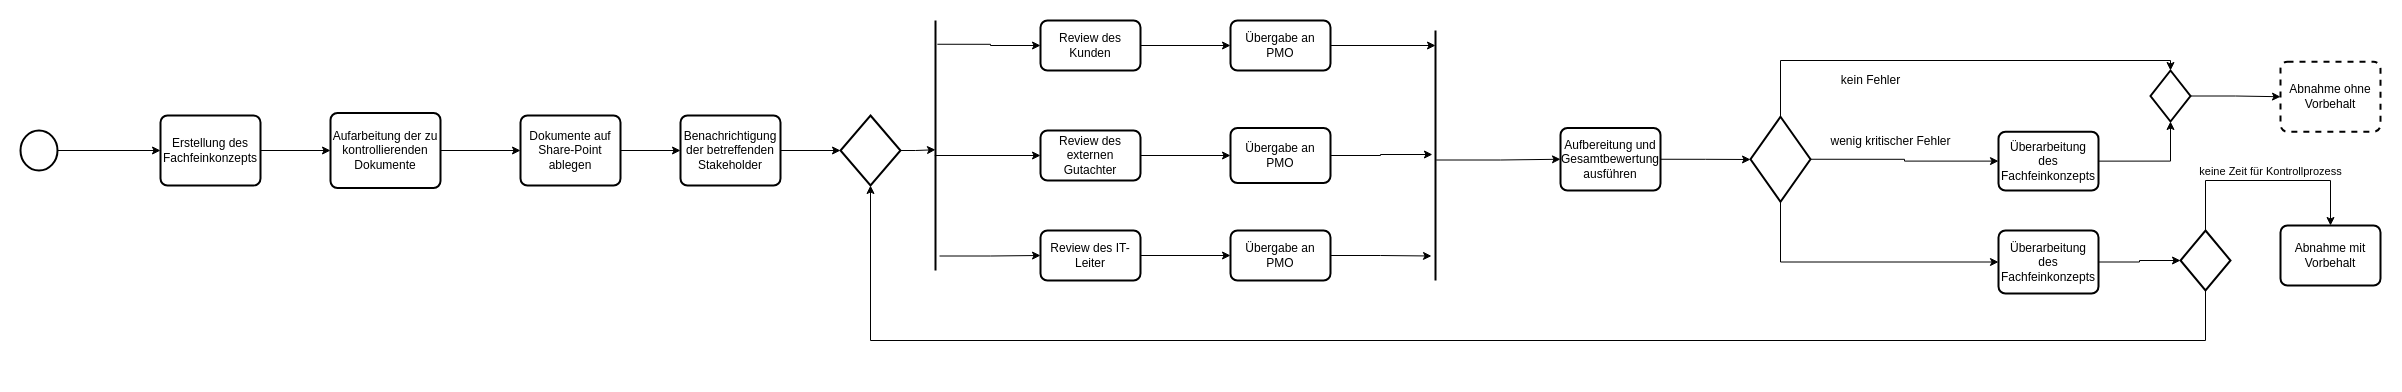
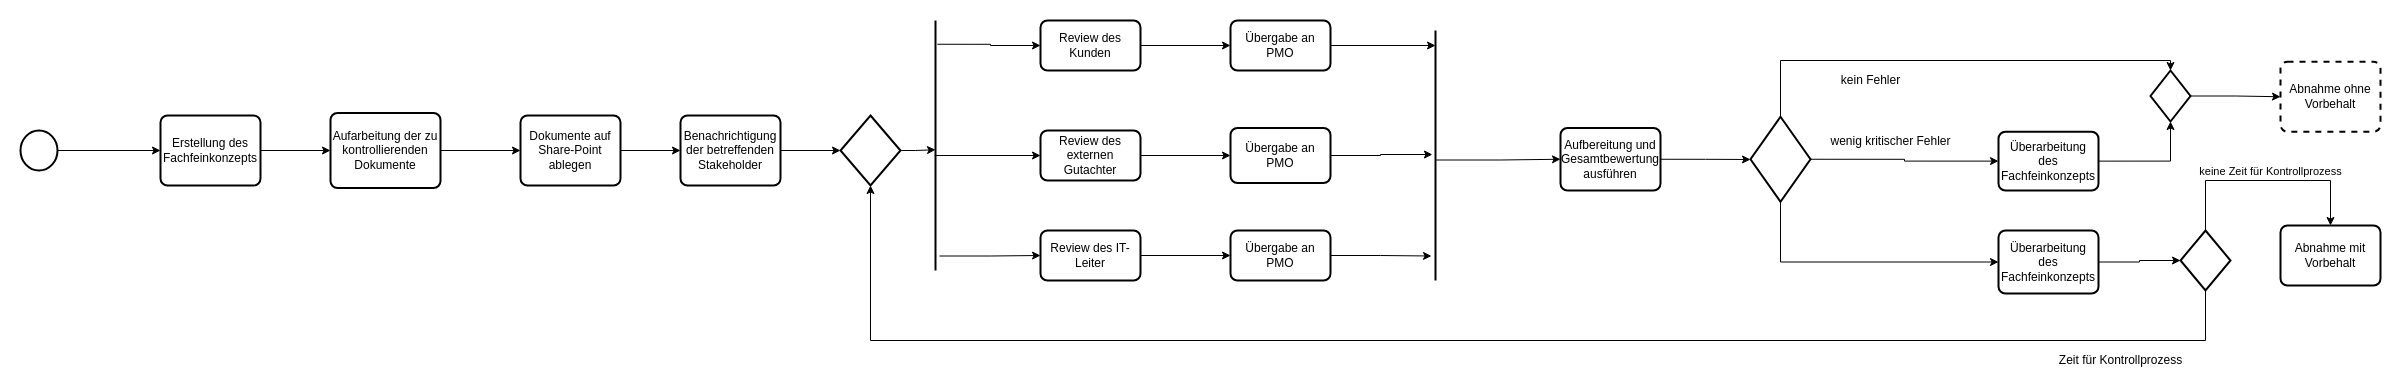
node "Zeit für Kontrollprozess": added
